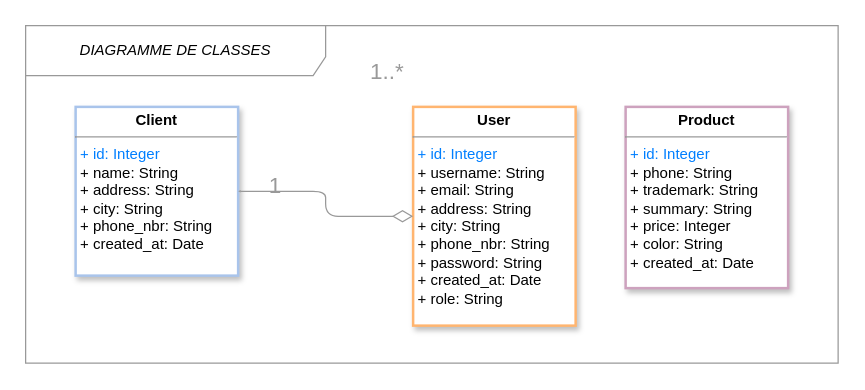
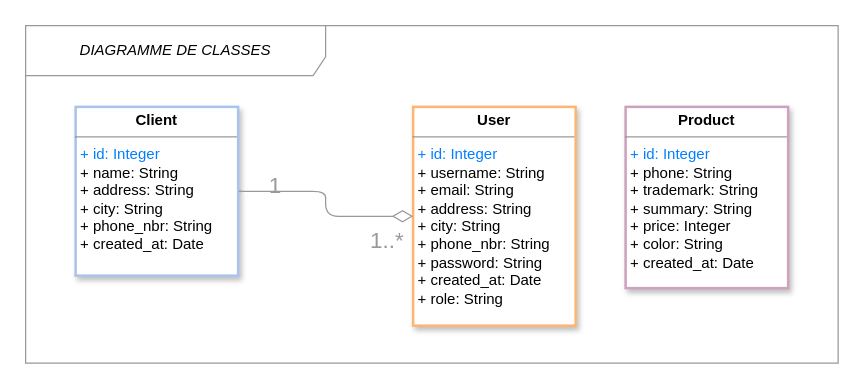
node "1..*": moved (388, 68) -> (388, 237)
